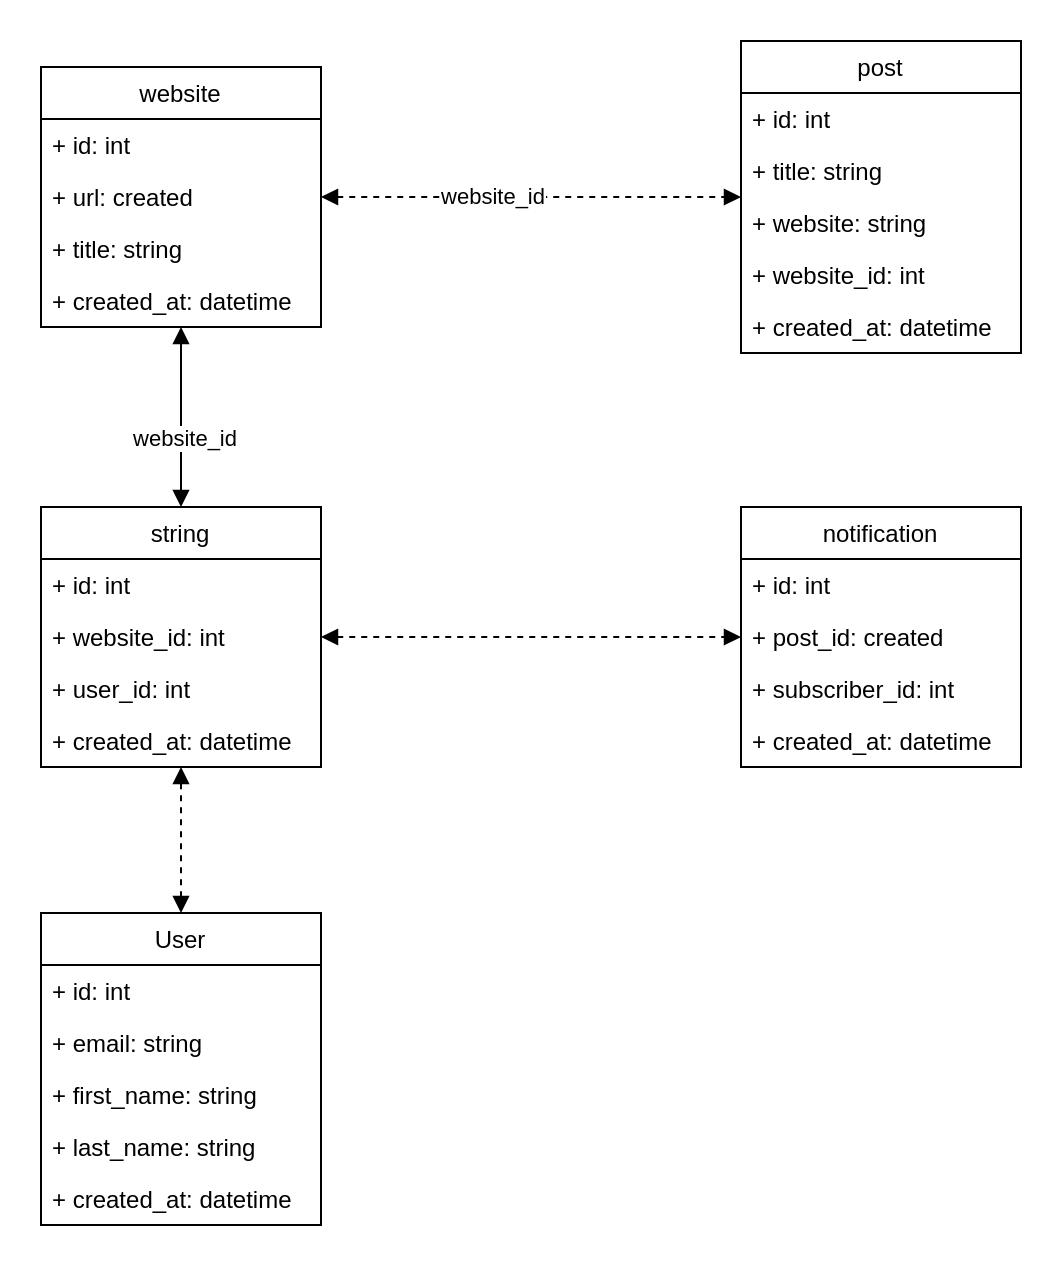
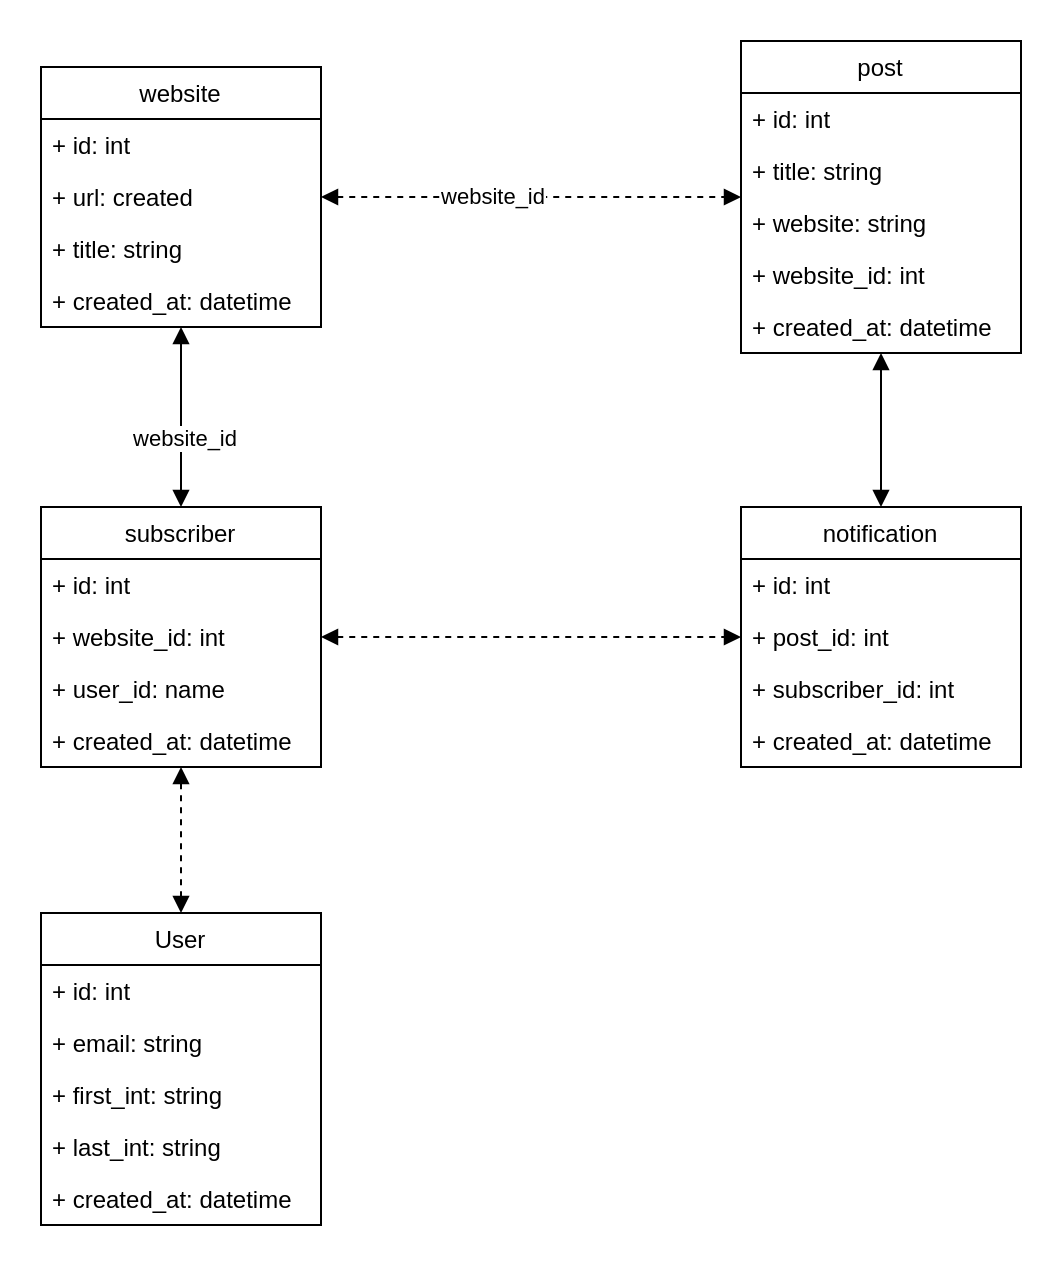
edge "post" -- "notification": added
node "string": label "string" -> "subscriber"
node "+ post_id: created": label "+ post_id: created" -> "+ post_id: int"
node "+ user_id: int": label "+ user_id: int" -> "+ user_id: name"
node "+ first_name: string": label "+ first_name: string" -> "+ first_int: string"
node "+ last_name: string": label "+ last_name: string" -> "+ last_int: string"
